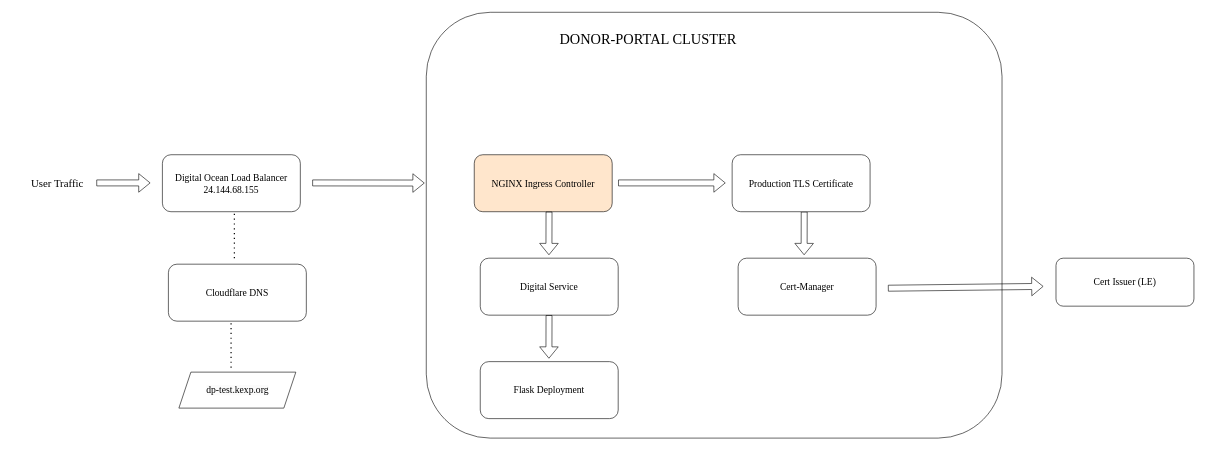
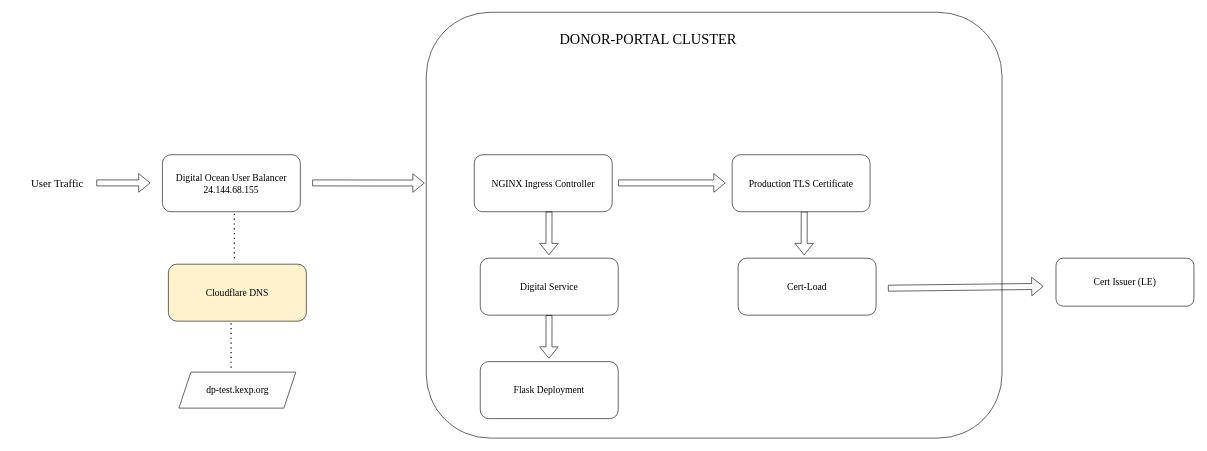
node "Digital Ocean Load Balancer 24.144.68.155": label "Digital Ocean Load Balancer 24.144.68.155" -> "Digital Ocean User Balancer 24.144.68.155"
node "NGINX Ingress Controller": fillcolor #ffe6cc -> #ffffff
node "Cert-Manager": label "Cert-Manager" -> "Cert-Load"
node "Cloudflare DNS": fillcolor #ffffff -> #fff2cc
